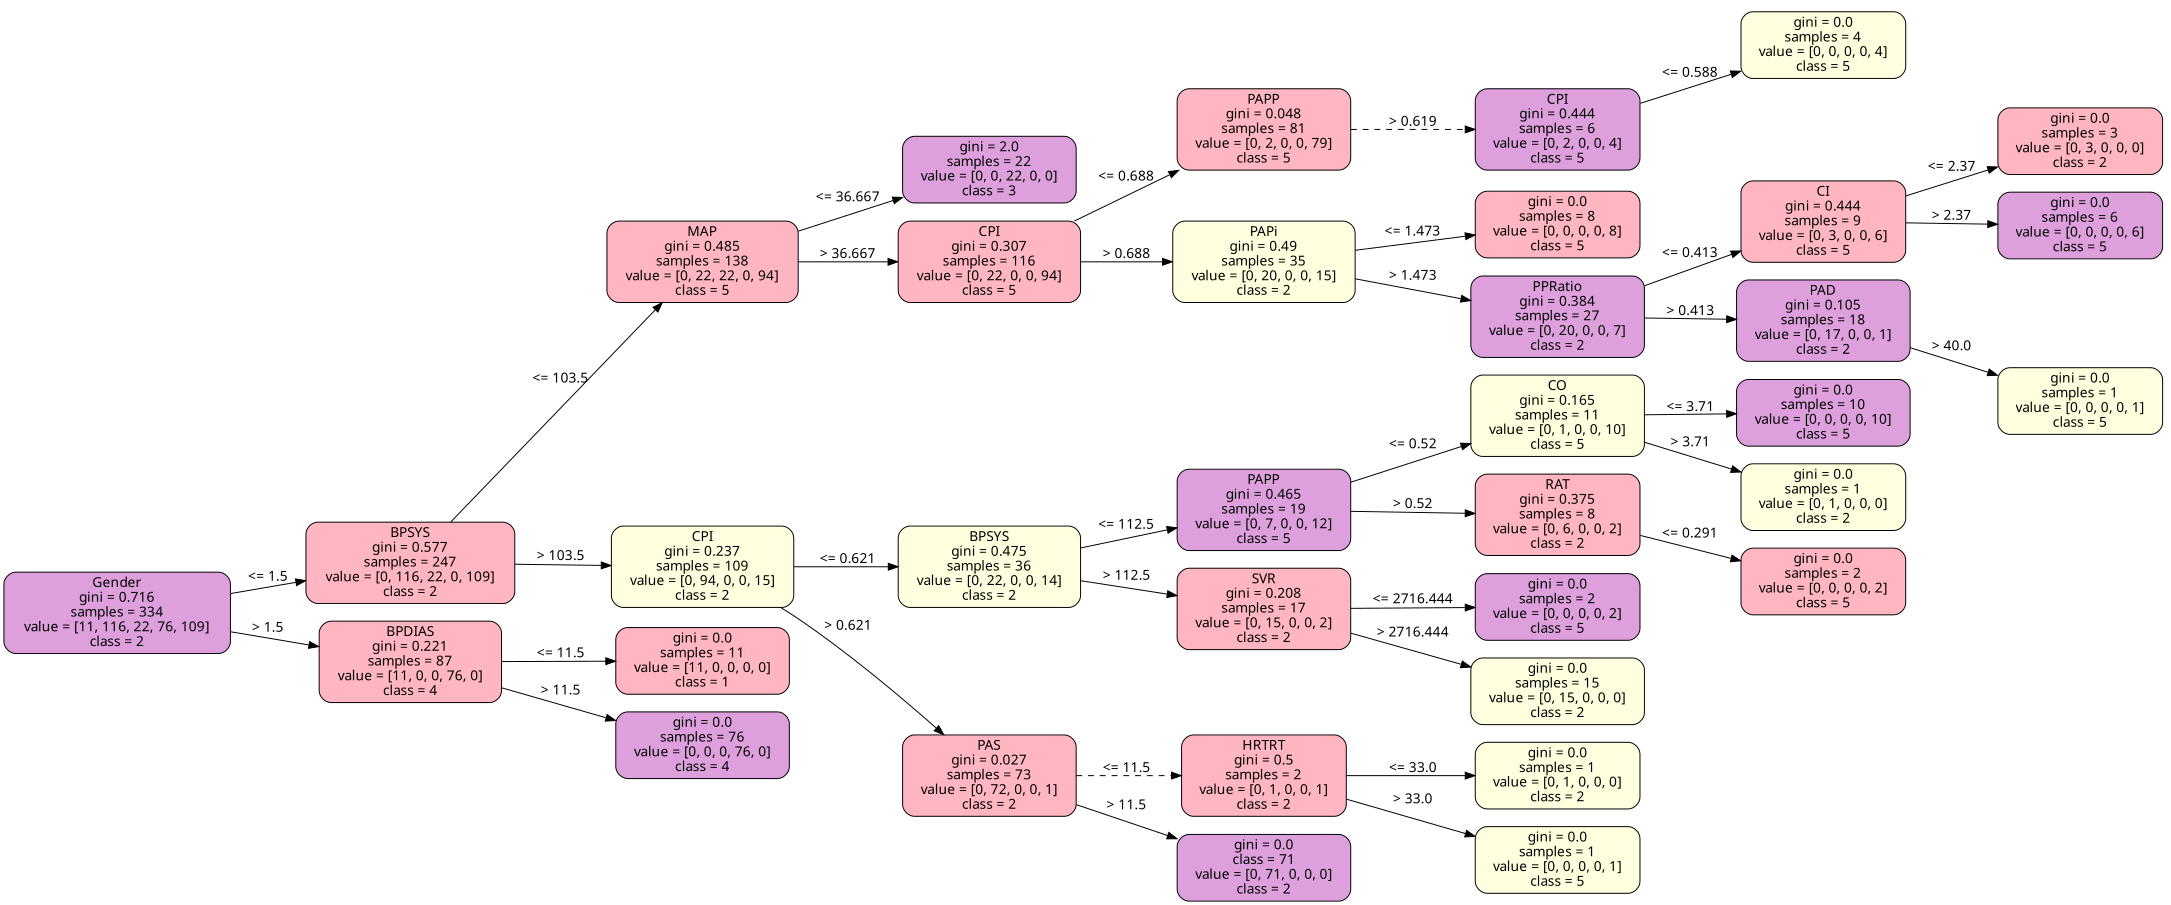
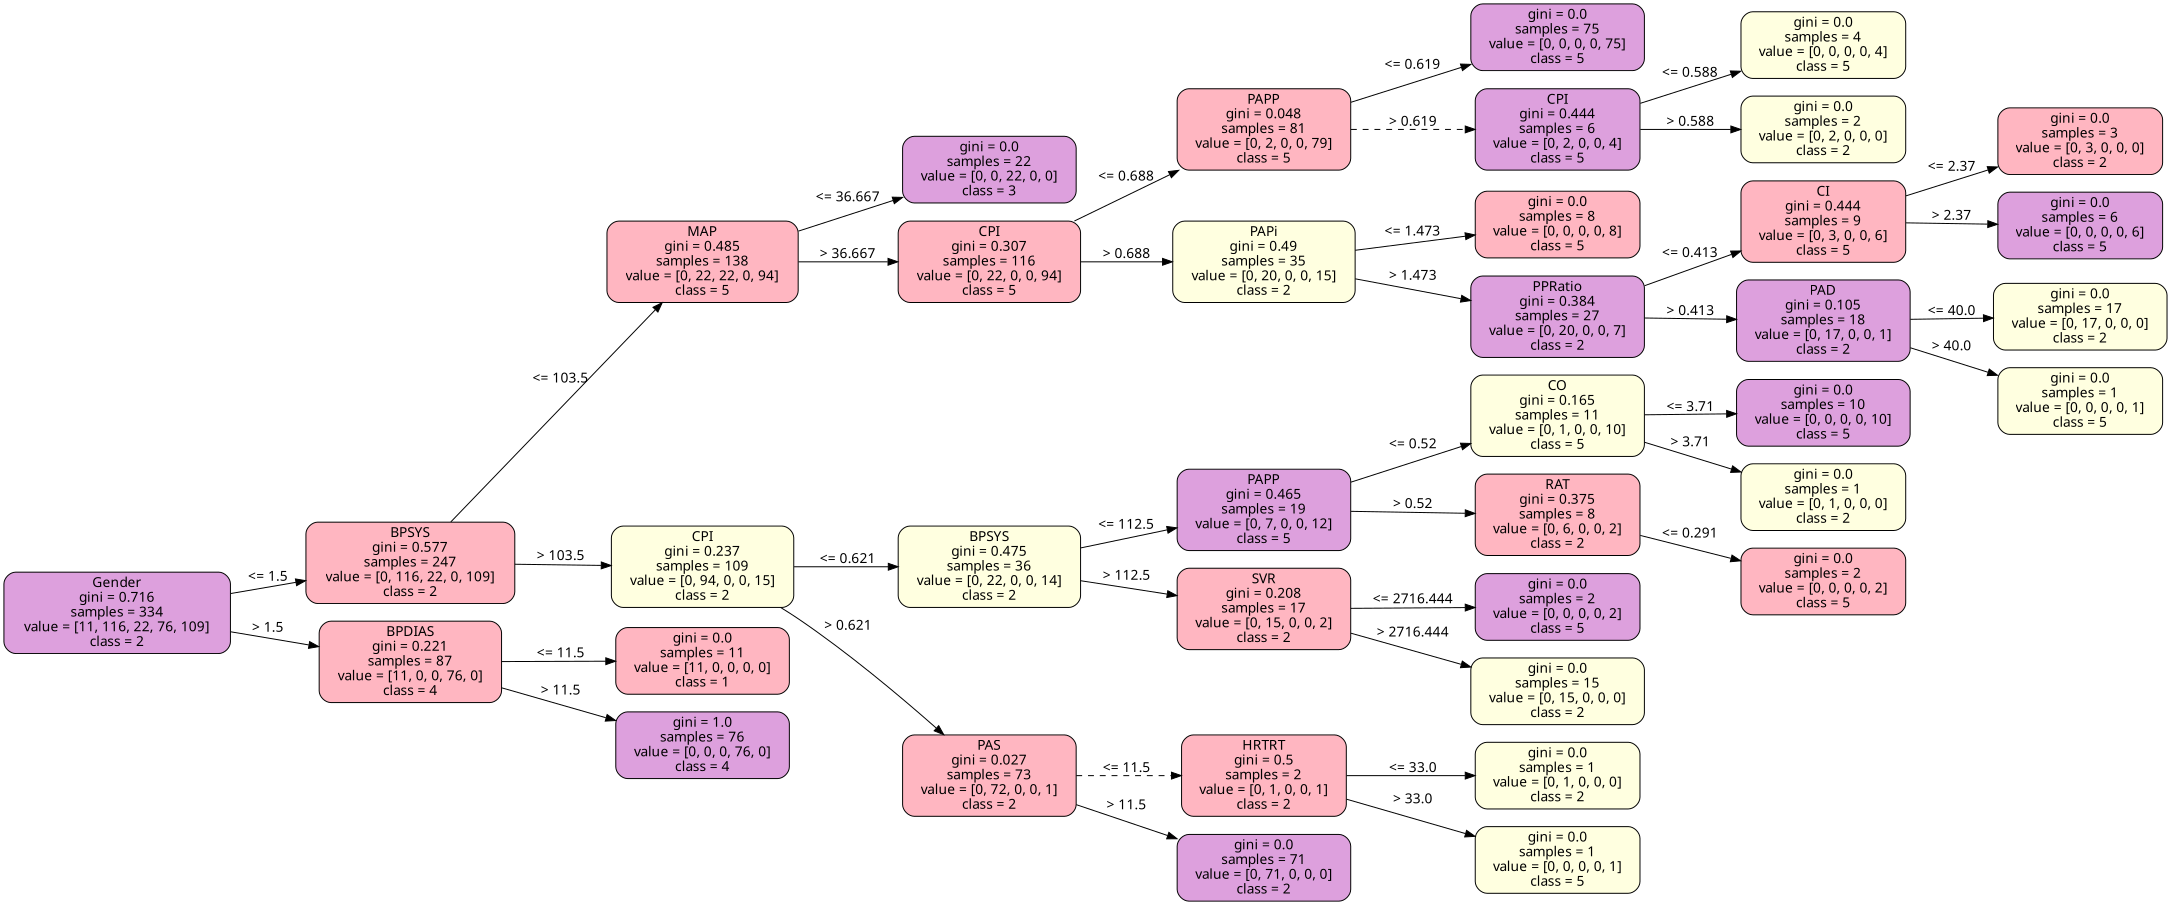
node "gini = 0.0 samples = 75 value = [0, 0, 0, 0, 75] class = 5": added
node "gini = 0.0 samples = 2 value = [0, 2, 0, 0, 0] class = 2": added
node "gini = 2.0 samples = 22 value = [0, 0, 22, 0, 0] class = 3": label "gini = 2.0 samples = 22 value = [0, 0, 22, 0, 0] class = 3" -> "gini = 0.0 samples = 22 value = [0, 0, 22, 0, 0] class = 3"
node "gini = 0.0 samples = 17 value = [0, 17, 0, 0, 0] class = 2": added
node "gini = 0.0 samples = 76 value = [0, 0, 0, 76, 0] class = 4": label "gini = 0.0 samples = 76 value = [0, 0, 0, 76, 0] class = 4" -> "gini = 1.0 samples = 76 value = [0, 0, 0, 76, 0] class = 4"
node "gini = 0.0 class = 71 value = [0, 71, 0, 0, 0] class = 2": label "gini = 0.0 class = 71 value = [0, 71, 0, 0, 0] class = 2" -> "gini = 0.0 samples = 71 value = [0, 71, 0, 0, 0] class = 2"
